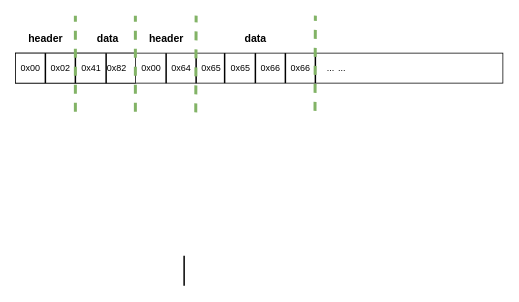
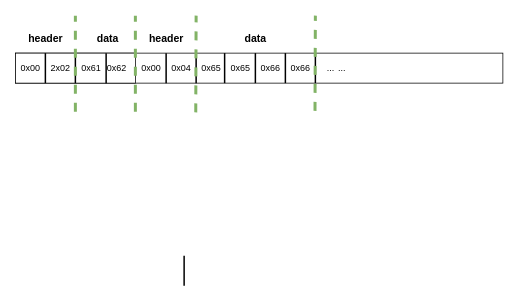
node "0x02": label "0x02" -> "2x02"
node "0x41": label "0x41" -> "0x61"
node "0x82": label "0x82" -> "0x62"
node "0x64": label "0x64" -> "0x04"
